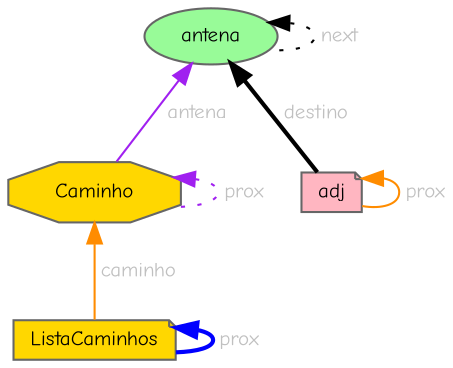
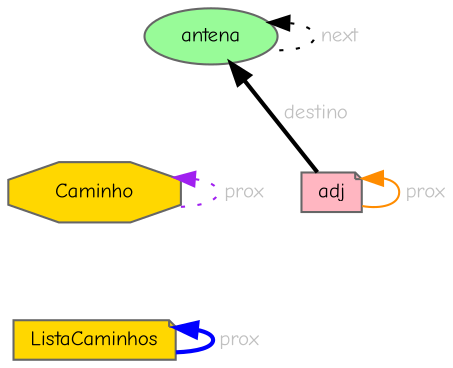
edge "Caminho" -> "antena": removed, label "antena"
edge "ListaCaminhos" -> "Caminho": removed, label "caminho"
